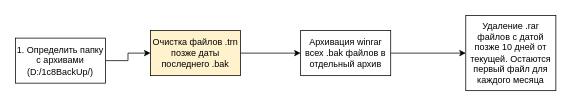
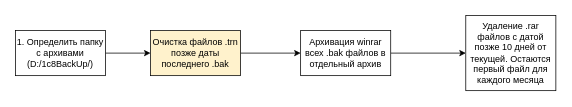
node "1. Определить папку с архивами (D:/1c8BackUp/)": moved (60, 60) -> (60, 53)
